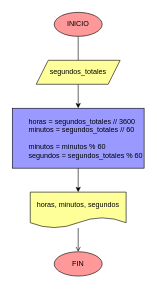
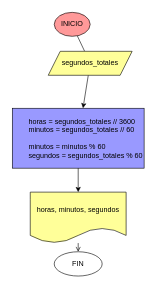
node "INICIO": size 48x24 -> 36x24
node "segundos_totales": moved (78, 72) -> (90, 63)
node "horas, minutos, segundos": size 96x36 -> 96x51
node "FIN": fillcolor #ff9999 -> #ffffff
